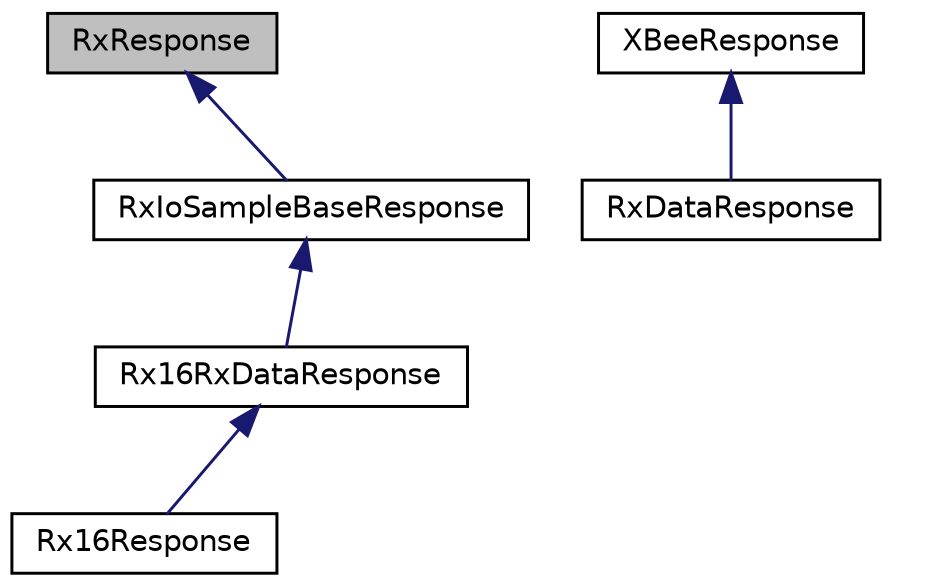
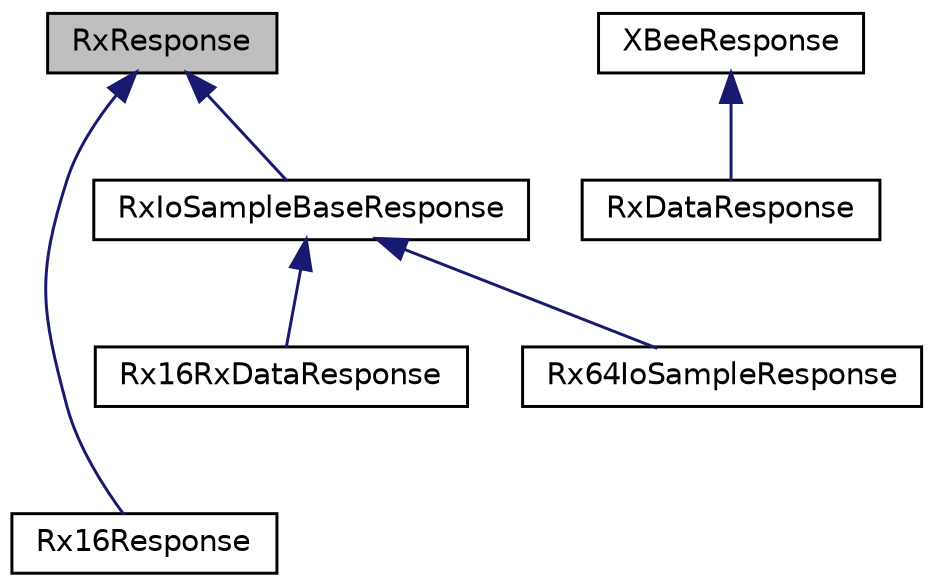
node "Rx64IoSampleResponse": added
edge "Rx16Response" -> "Rx16RxDataResponse": now "Rx16Response" -> "RxResponse"
